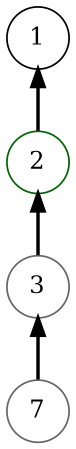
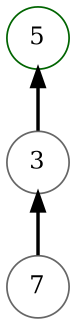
node "1": removed
node "2": label "2" -> "5"
